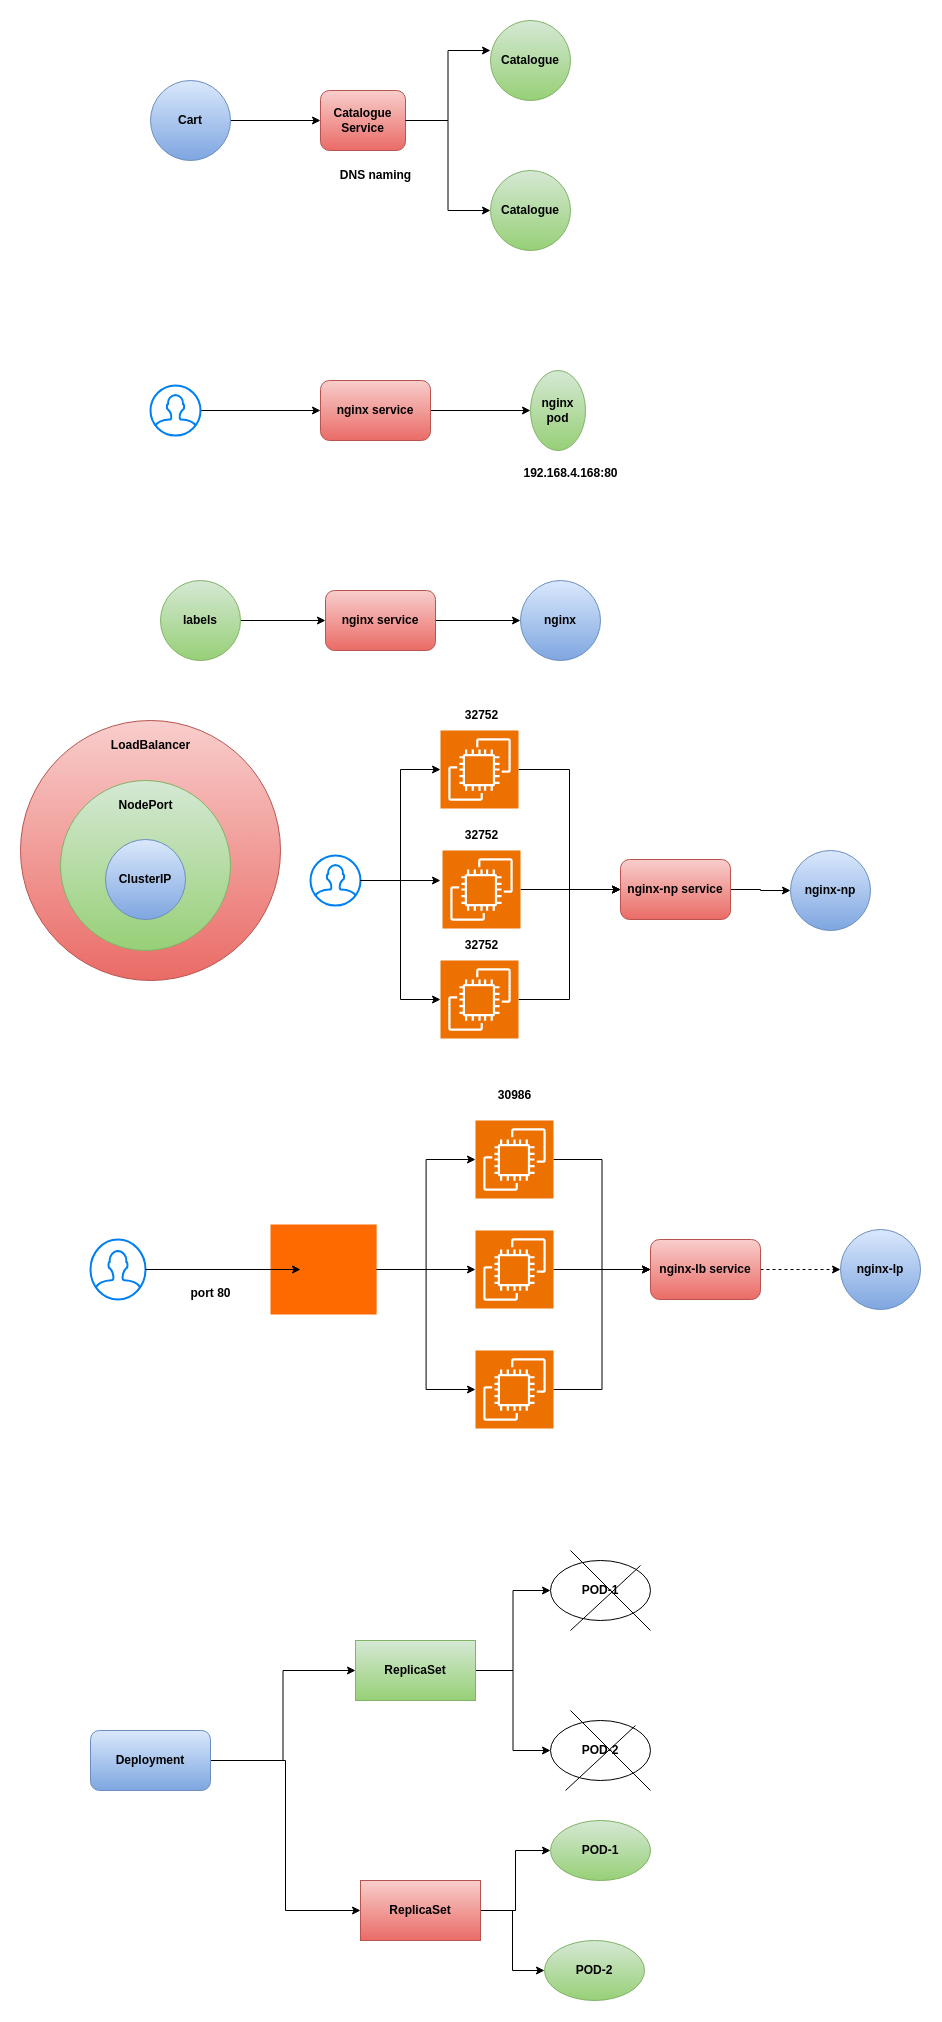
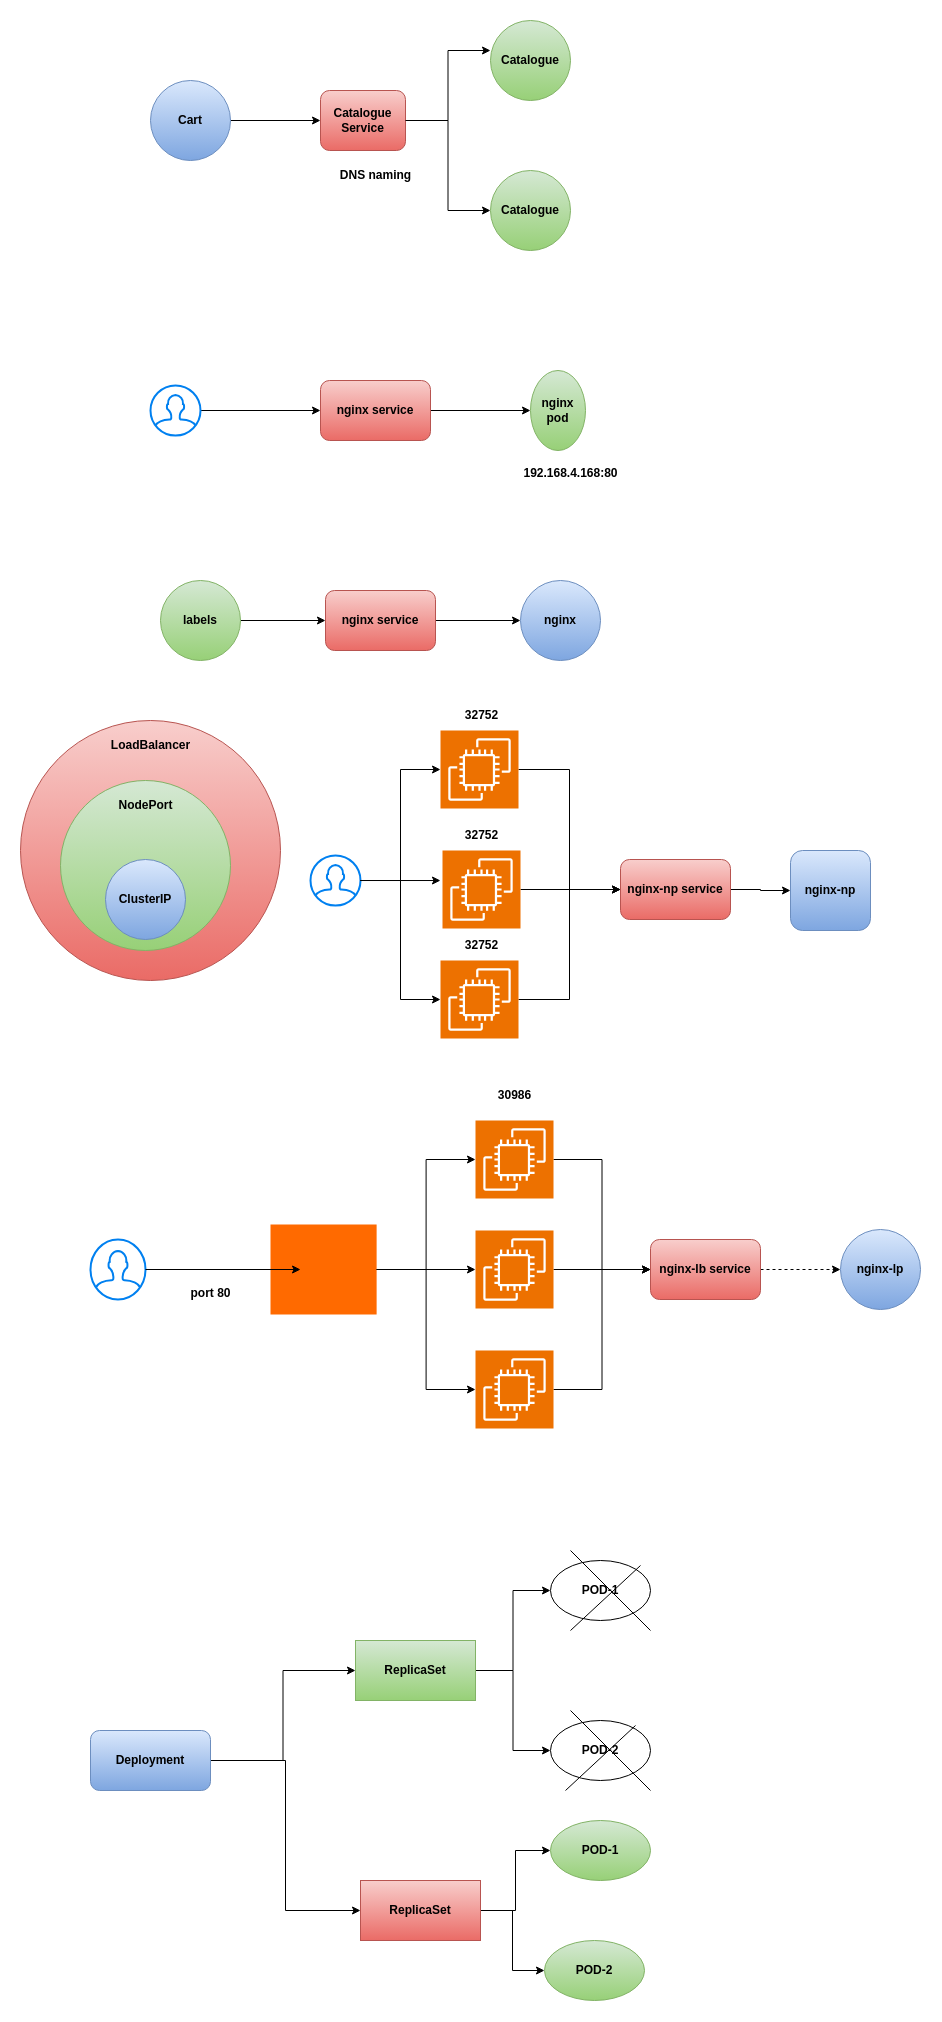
node "ClusterIP": moved (146, 880) -> (146, 900)
node "nginx-np": shape ellipse -> rounded rectangle
